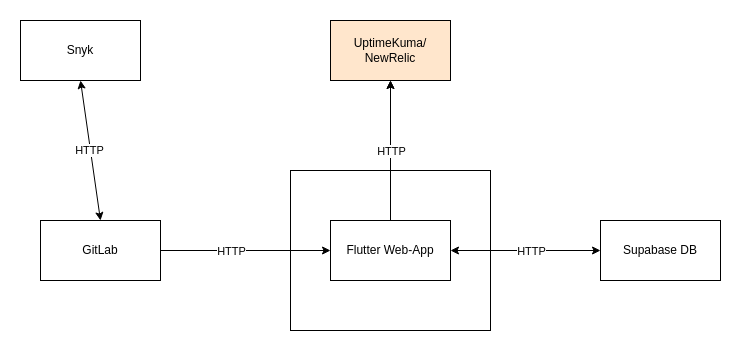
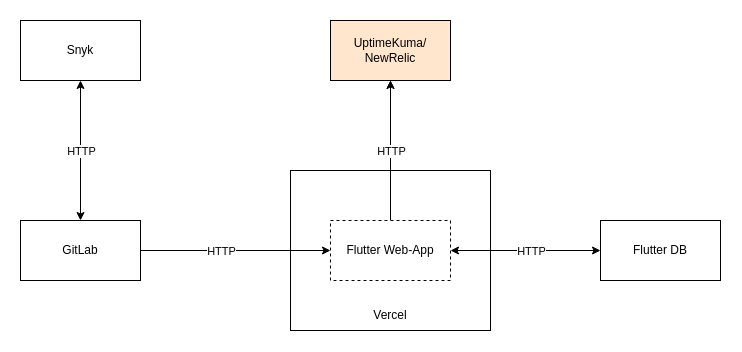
edge "Flutter Web-App" -> "UptimeKuma/ NewRelic": arrowhead classic -> open
node "GitLab": moved (101, 251) -> (81, 251)
node "Flutter Web-App": style solid -> dashed
node "Supabase DB": label "Supabase DB" -> "Flutter DB"
node "Vercel": added
